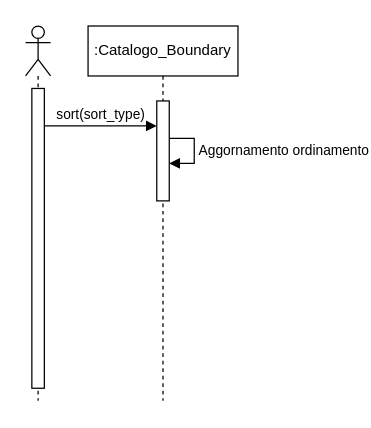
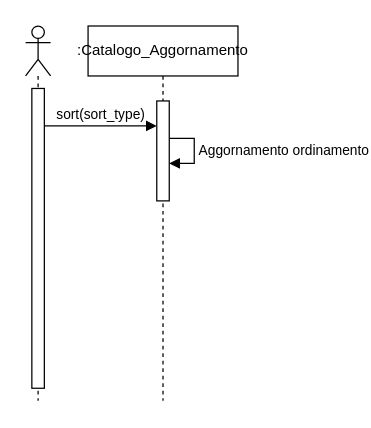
node ":Catalogo_Boundary": label ":Catalogo_Boundary" -> ":Catalogo_Aggornamento"
